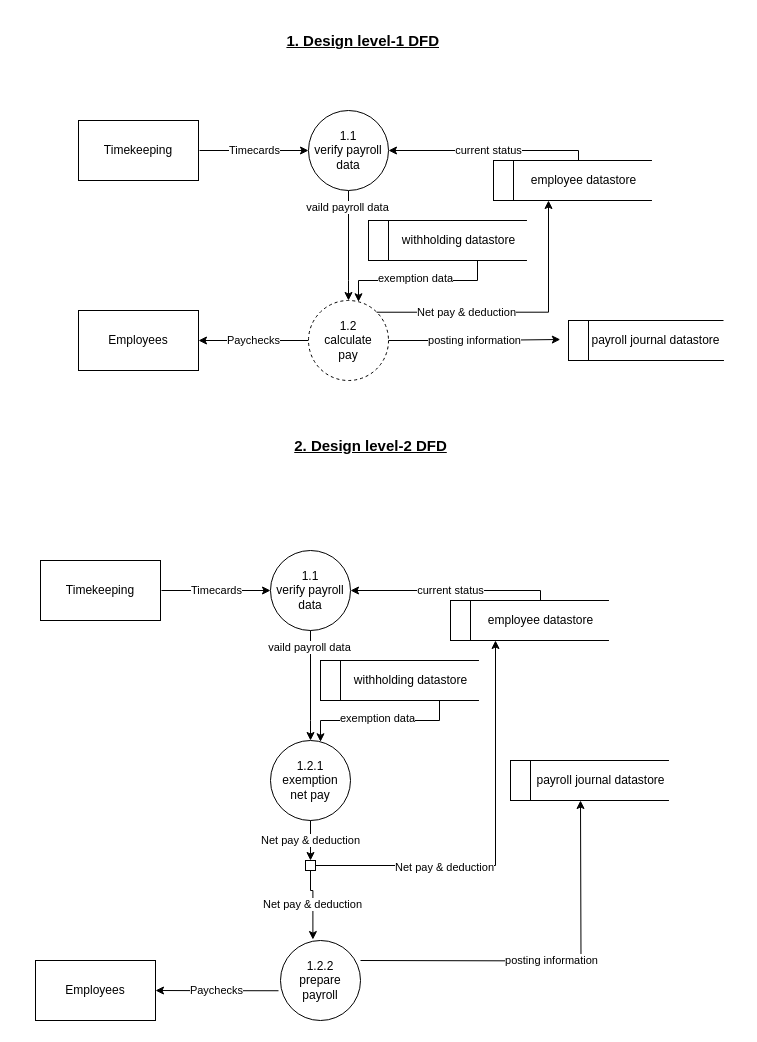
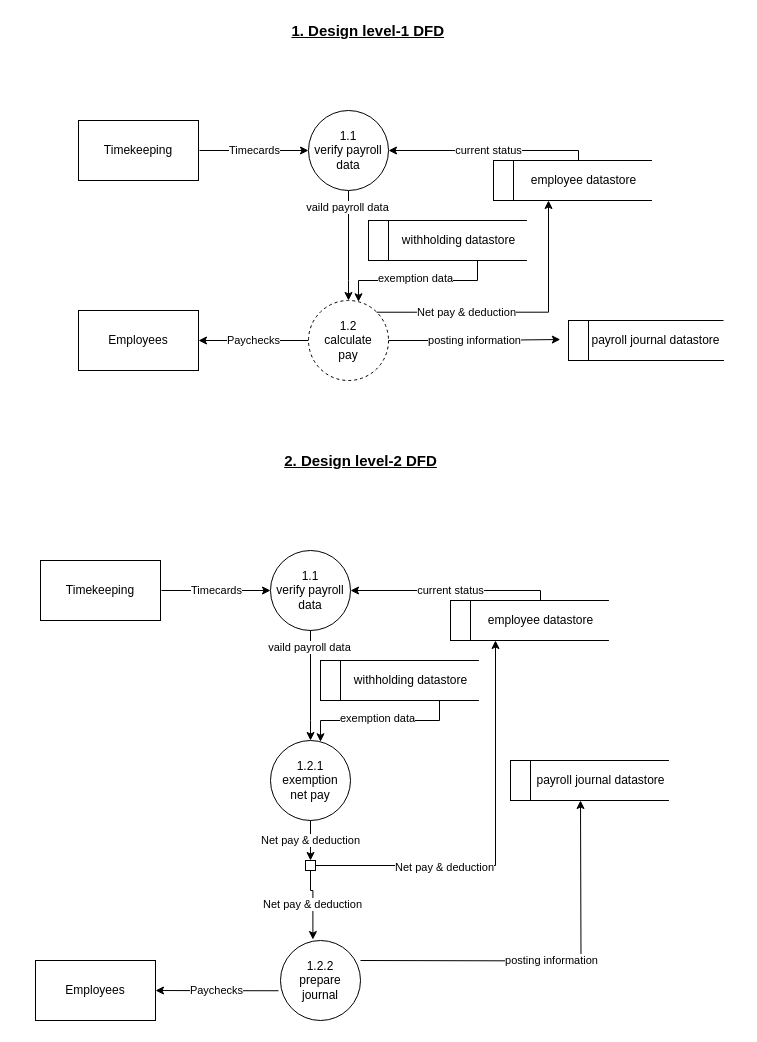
node "1. Design level-1 DFD": moved (356, 41) -> (361, 31)
node "2. Design level-2 DFD": moved (371, 446) -> (361, 461)
node "1.2.2 prepare payroll": label "1.2.2 prepare payroll" -> "1.2.2 prepare journal"
